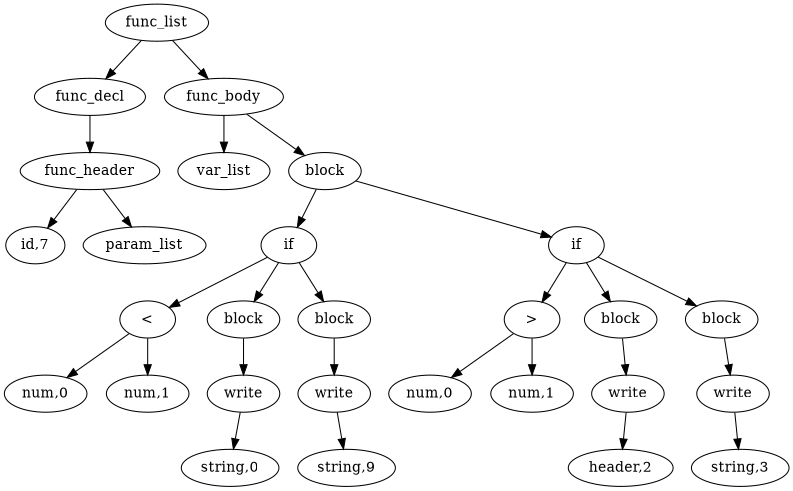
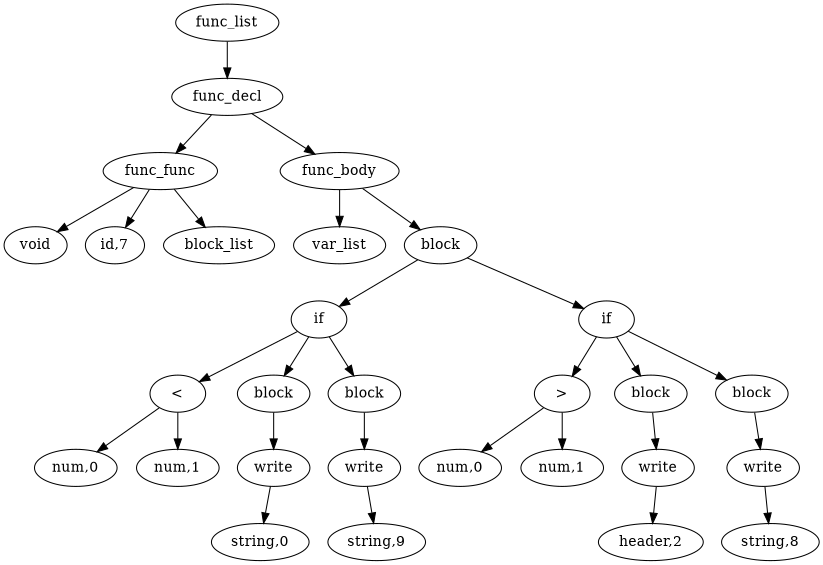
edge "func_list" -> "func_body": now "func_decl" -> "func_body"
node "func_header": label "func_header" -> "func_func"
node "void": added
node "param_list": label "param_list" -> "block_list"
node "string,3": label "string,3" -> "string,8"
